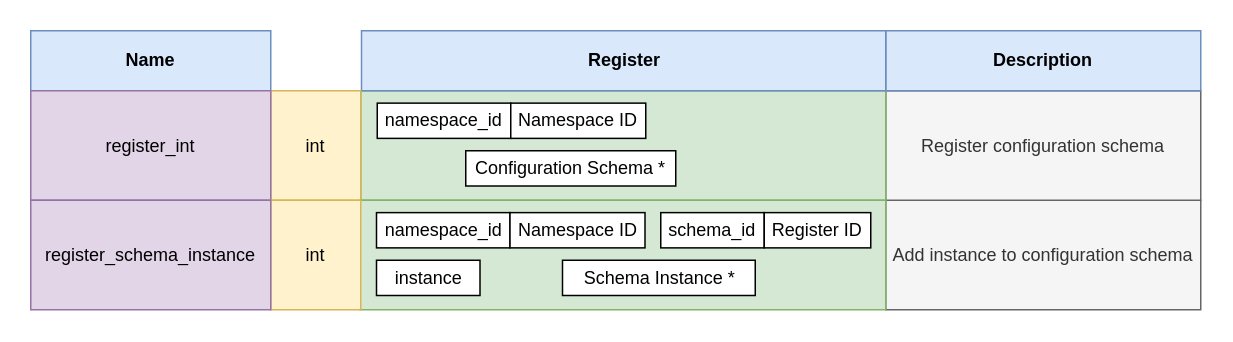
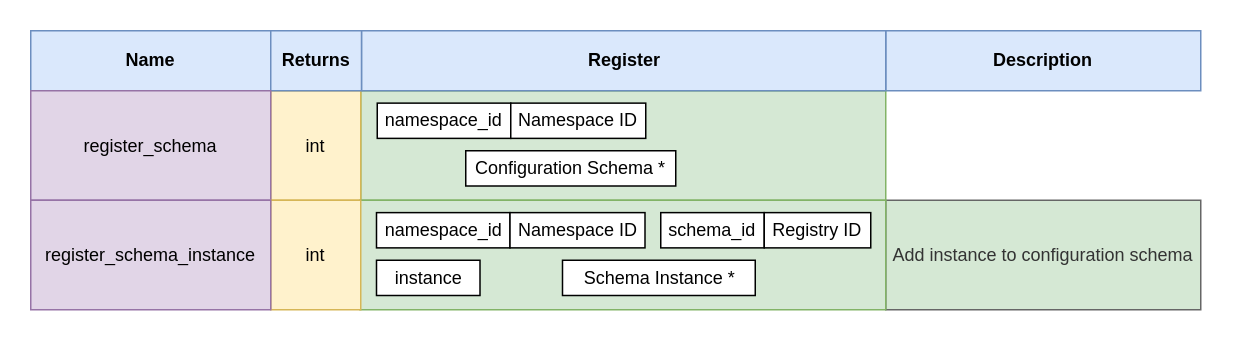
node "Returns": added
node "register_int": label "register_int" -> "register_schema"
node "Register configuration schema": removed
node "Register ID": label "Register ID" -> "Registry ID"
node "Add instance to configuration schema": fillcolor #f5f5f5 -> #d5e8d4
